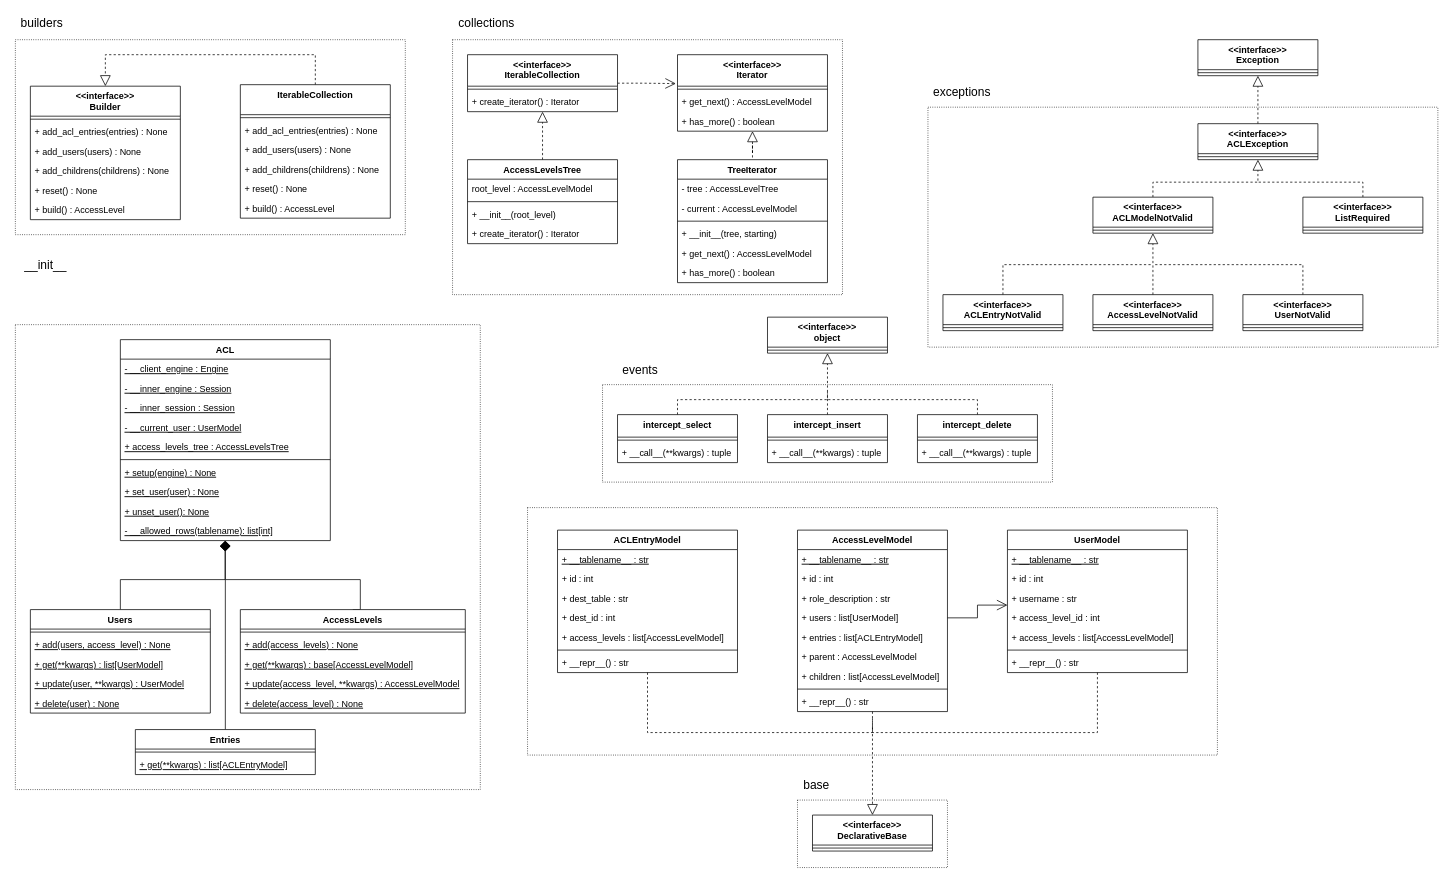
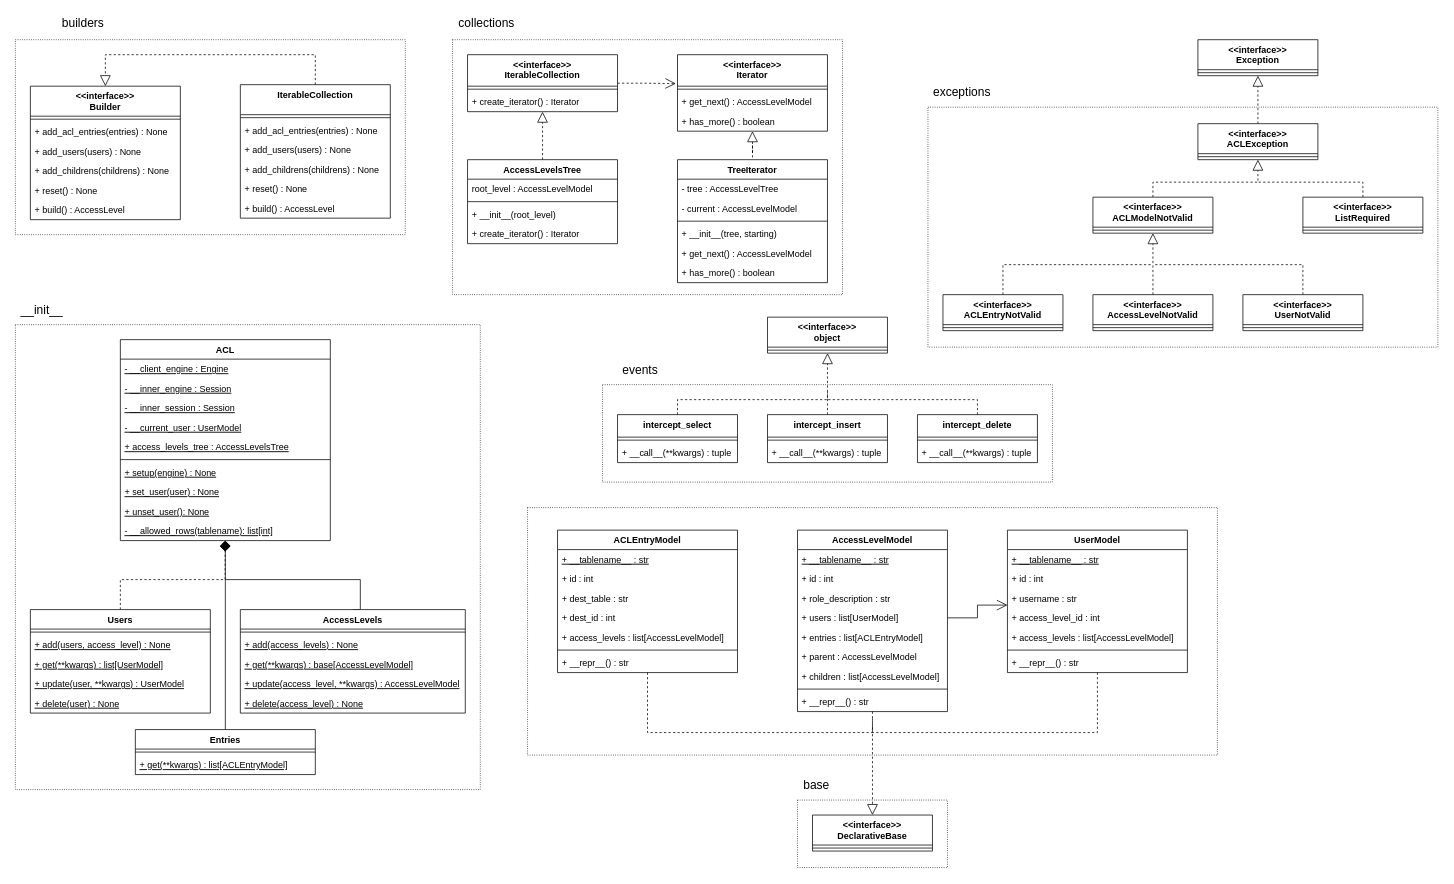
node "builders": moved (42, 23) -> (83, 23)
node "__init__": moved (45, 264) -> (42, 309)
edge "Users" -> "- __allowed_rows(tablename): list[int]": style solid -> dashed
